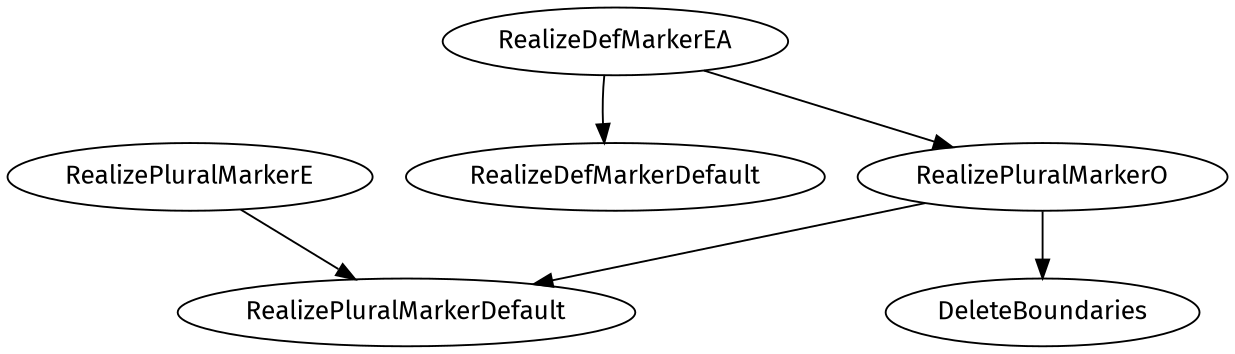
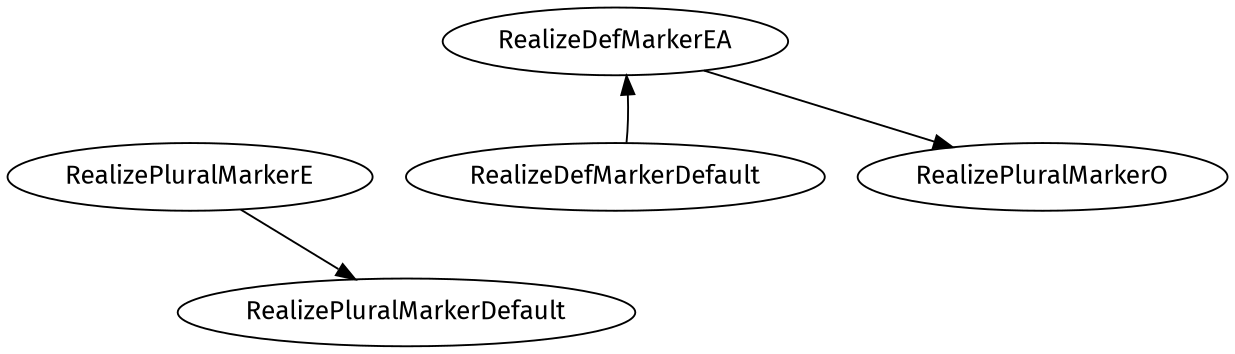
edge "RealizeDefMarkerEA" -> "RealizeDefMarkerDefault": reversed
edge "RealizePluralMarkerO" -> "RealizePluralMarkerDefault": removed
node "DeleteBoundaries": removed
